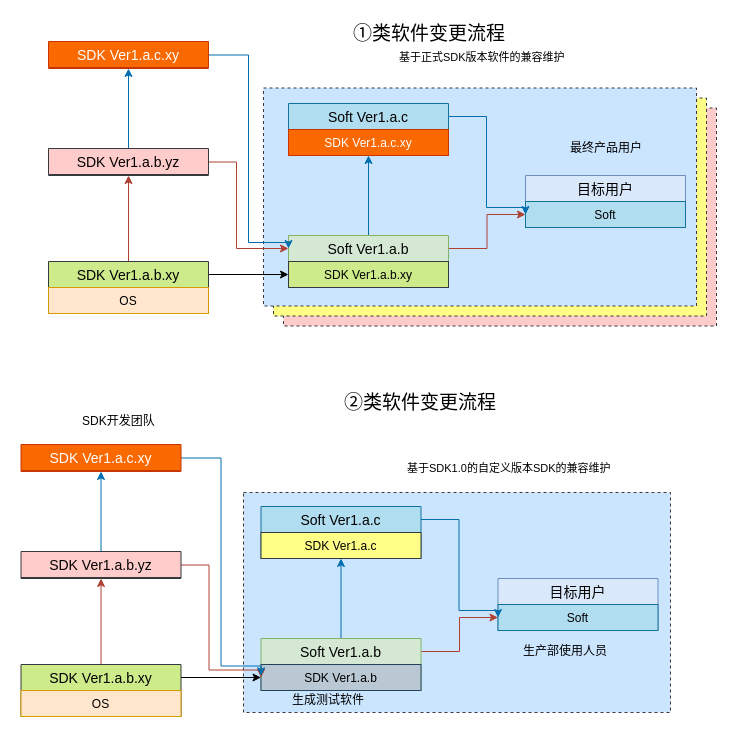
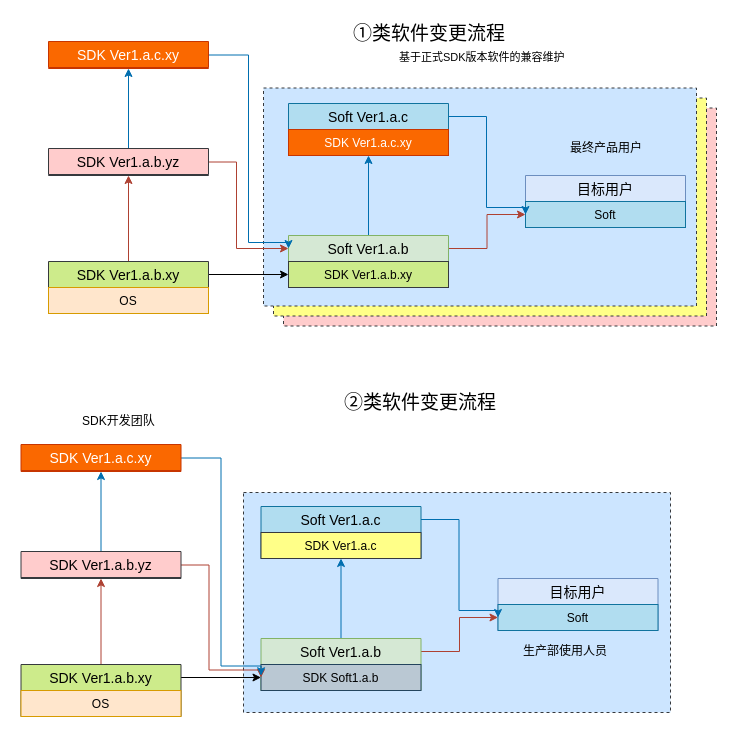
node "基于SDK1.0的自定义版本SDK的兼容维护": removed
node "SDK Ver1.a.b": label "SDK Ver1.a.b" -> "SDK Soft1.a.b"
node "生成测试软件": removed
